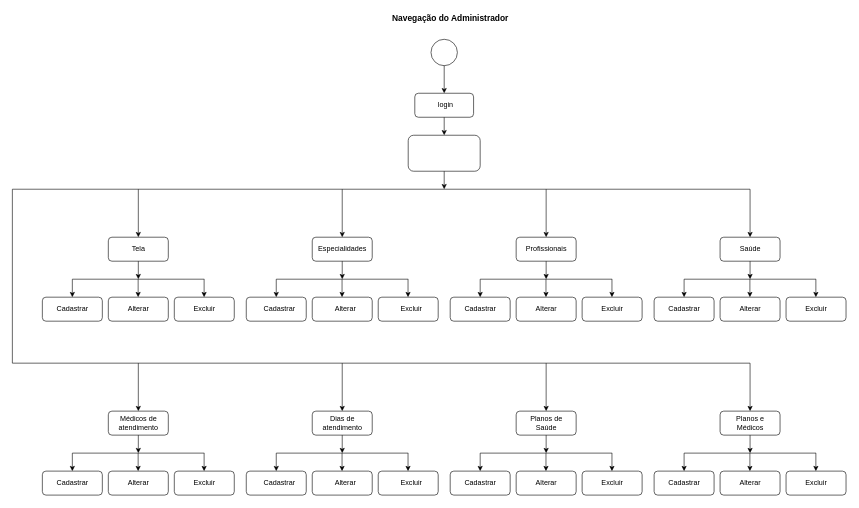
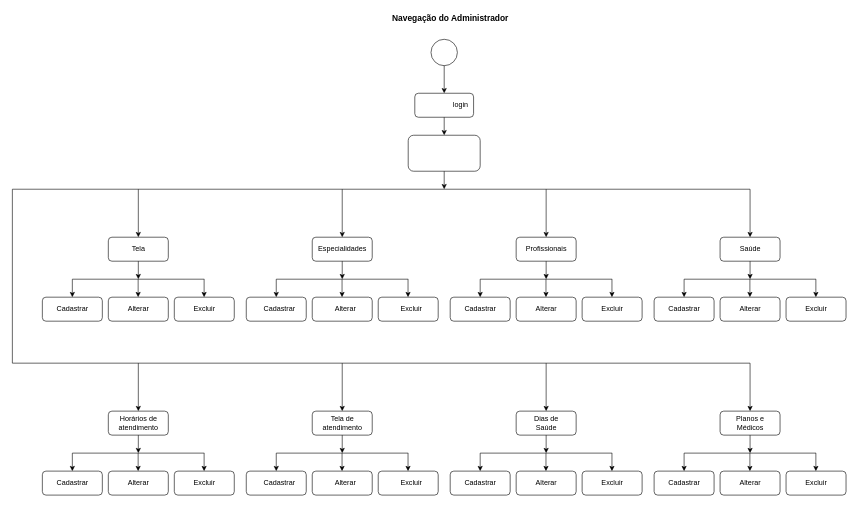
node "login": moved (446, 105) -> (461, 105)
node "Médicos de atendimento": label "Médicos de atendimento" -> "Horários de atendimento"
node "Dias de atendimento": label "Dias de atendimento" -> "Tela de atendimento"
node "Planos de Saúde": label "Planos de Saúde" -> "Dias de Saúde"
